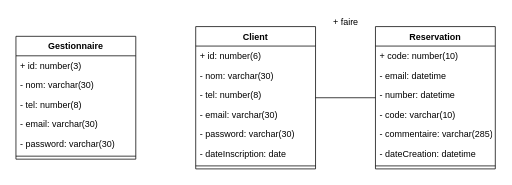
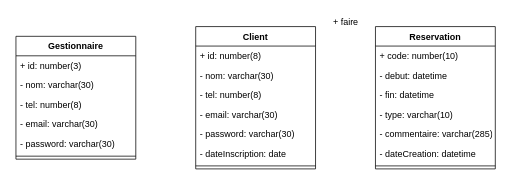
node "+ id: number(6)": label "+ id: number(6)" -> "+ id: number(8)"
node "- email: datetime": label "- email: datetime" -> "- debut: datetime"
node "- number: datetime": label "- number: datetime" -> "- fin: datetime"
edge "Client" -- "Reservation": removed
node "- code: varchar(10)": label "- code: varchar(10)" -> "- type: varchar(10)"
